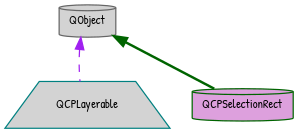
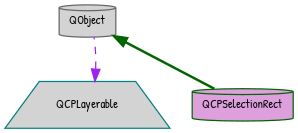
edge "QCPLayerable" -> "QObject": reversed
